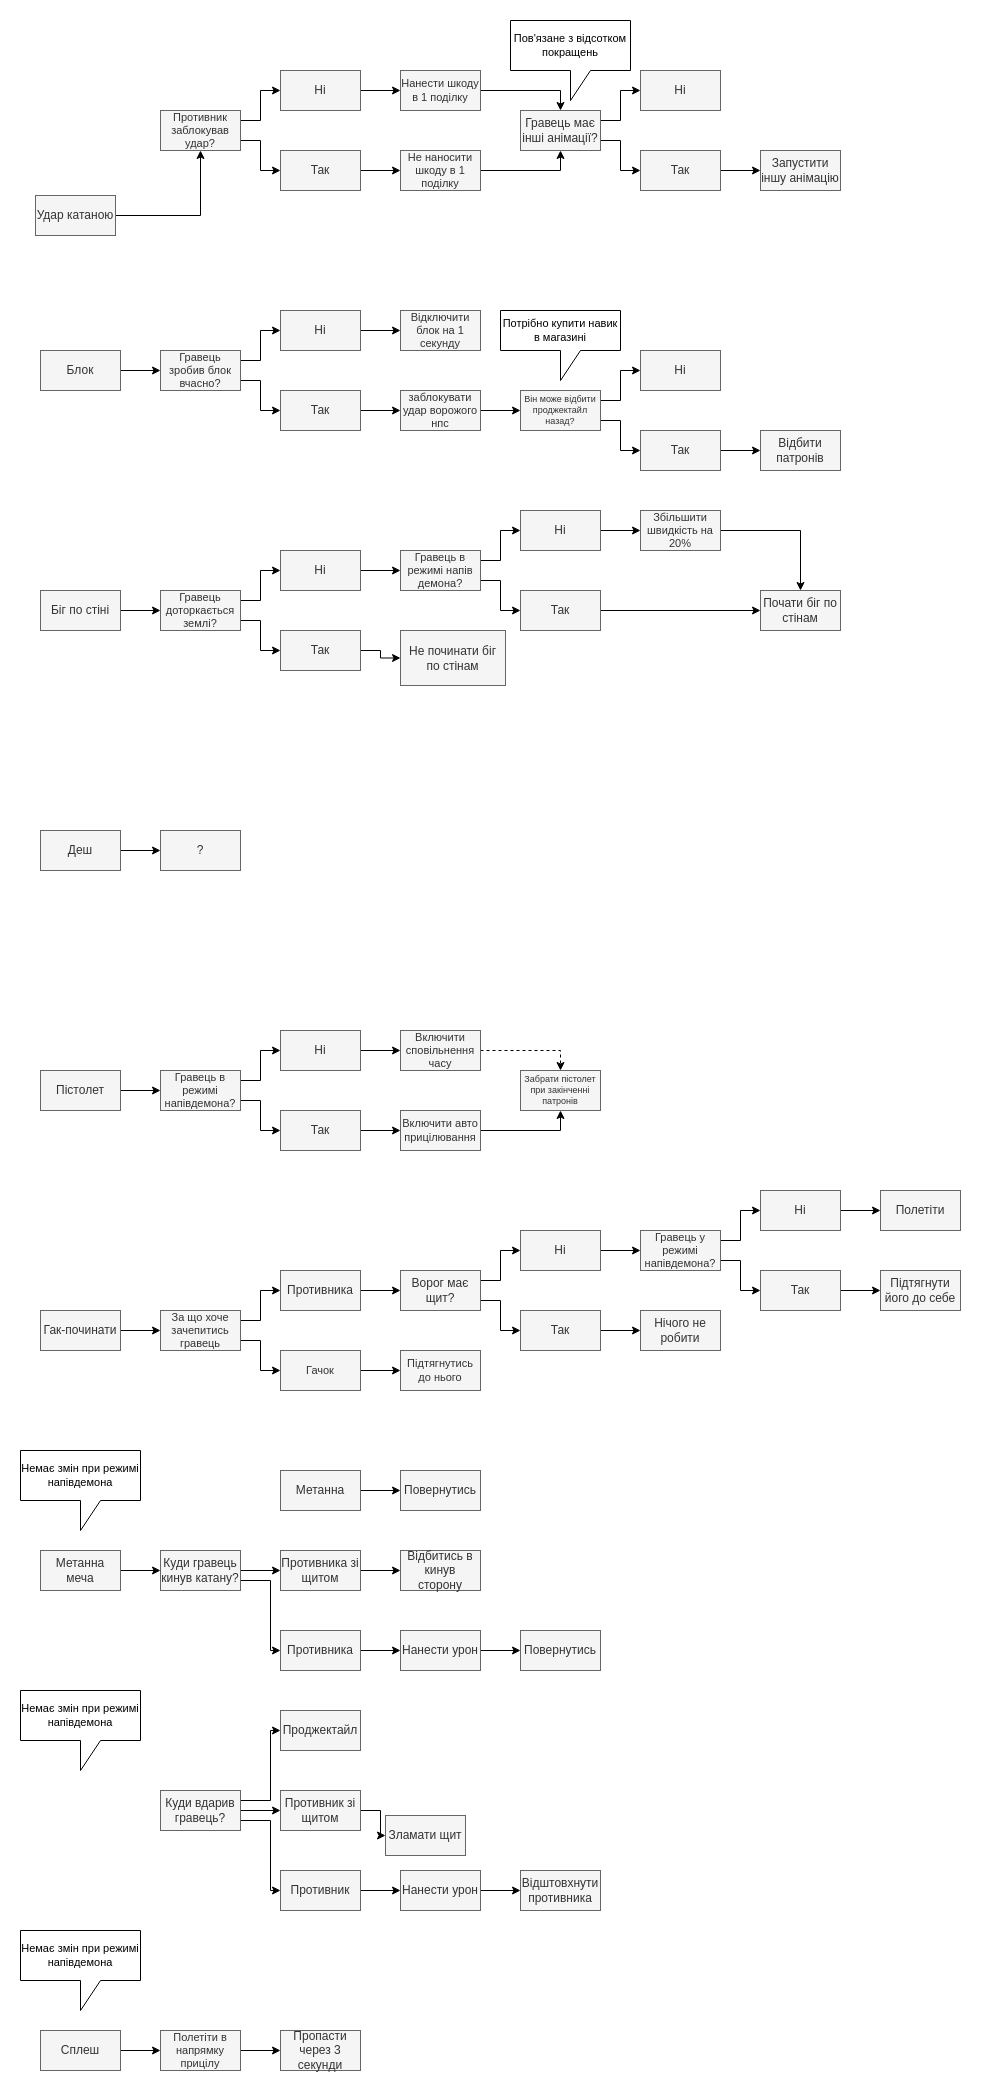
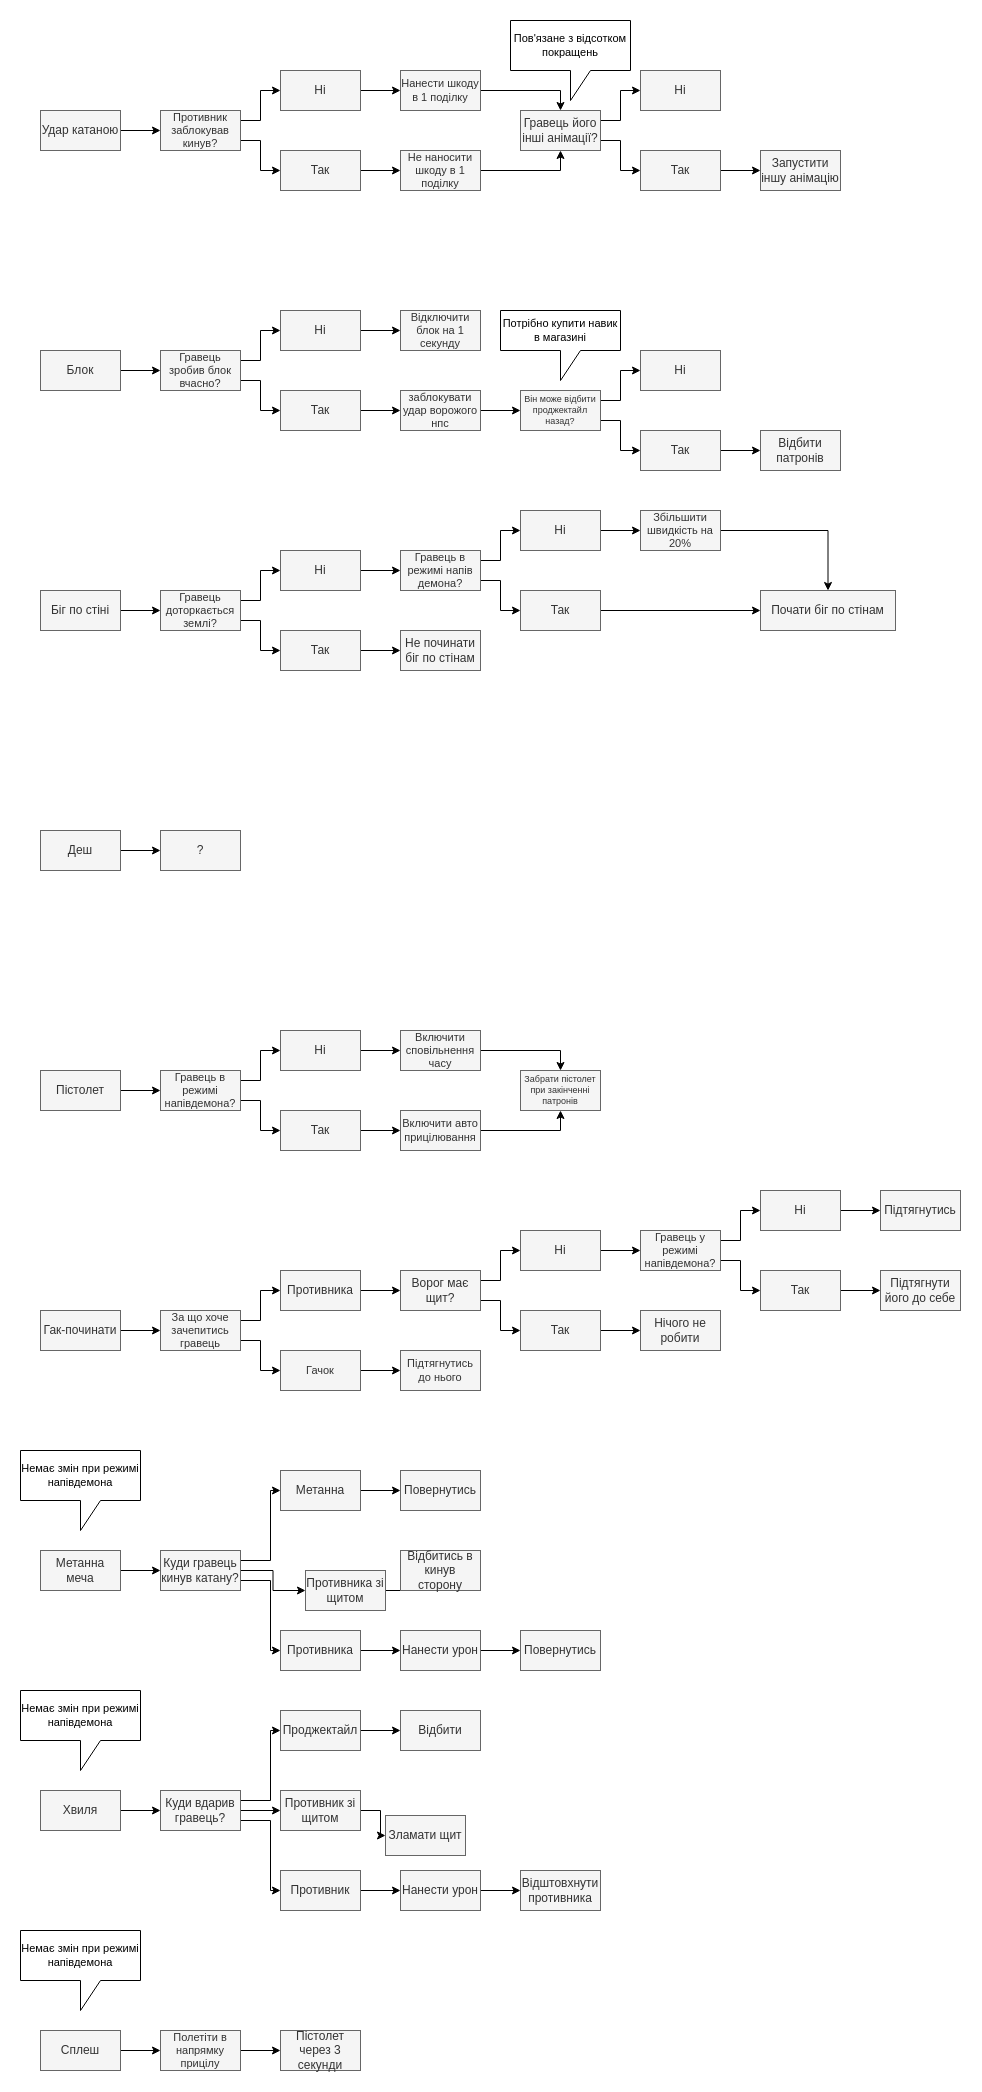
node "Противник заблокував удар?": label "Противник заблокував удар?" -> "Противник заблокував кинув?"
node "Гравець має інші анімації?": label "Гравець має інші анімації?" -> "Гравець його інші анімації?"
node "Удар катаною": moved (76, 216) -> (81, 131)
node "Почати біг по стінам": size 80x40 -> 135x40
node "Не починати біг по стінам": size 105x55 -> 80x40
edge "Включити сповільнення часу" -> "Забрати пістолет при закінченні патронів": style dashed -> solid
node "Полетіти": label "Полетіти" -> "Підтягнутись"
edge "Куди гравець кинув катану?" -> "Метанна": added
node "Противника зі щитом": moved (321, 1571) -> (346, 1591)
edge "Проджектайл" -> "Відбити": added
node "Відбити": added
node "Хвиля": added
edge "Хвиля" -> "Куди вдарив гравець?": added
node "Пропасти через 3 секунди": label "Пропасти через 3 секунди" -> "Пістолет через 3 секунди"
